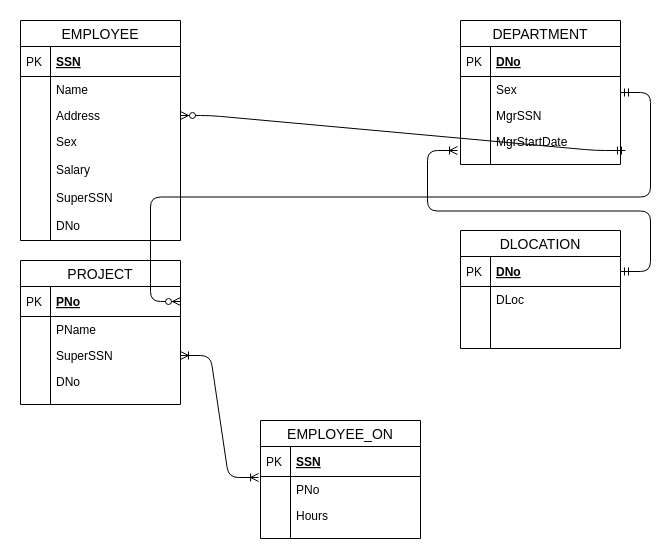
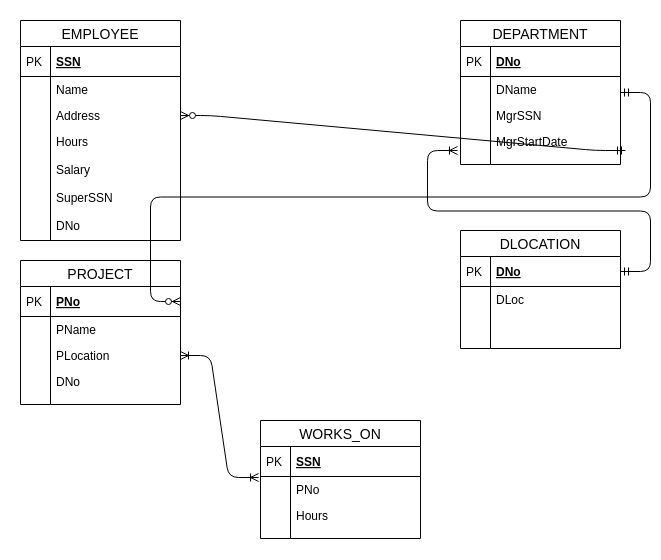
node "Sex": label "Sex" -> "DName"
node "Sex Salary SuperSSN DNo": label "Sex Salary SuperSSN DNo" -> "Hours Salary SuperSSN DNo"
node "SuperSSN": label "SuperSSN" -> "PLocation"
node "EMPLOYEE_ON": label "EMPLOYEE_ON" -> "WORKS_ON"
